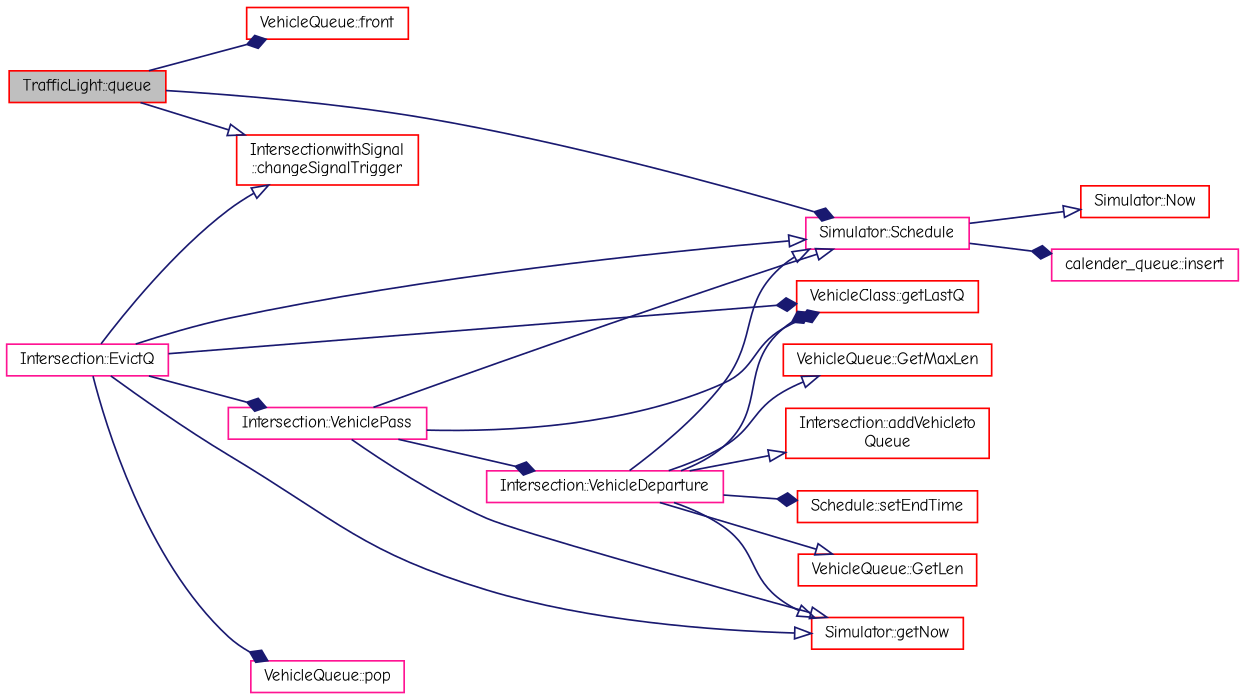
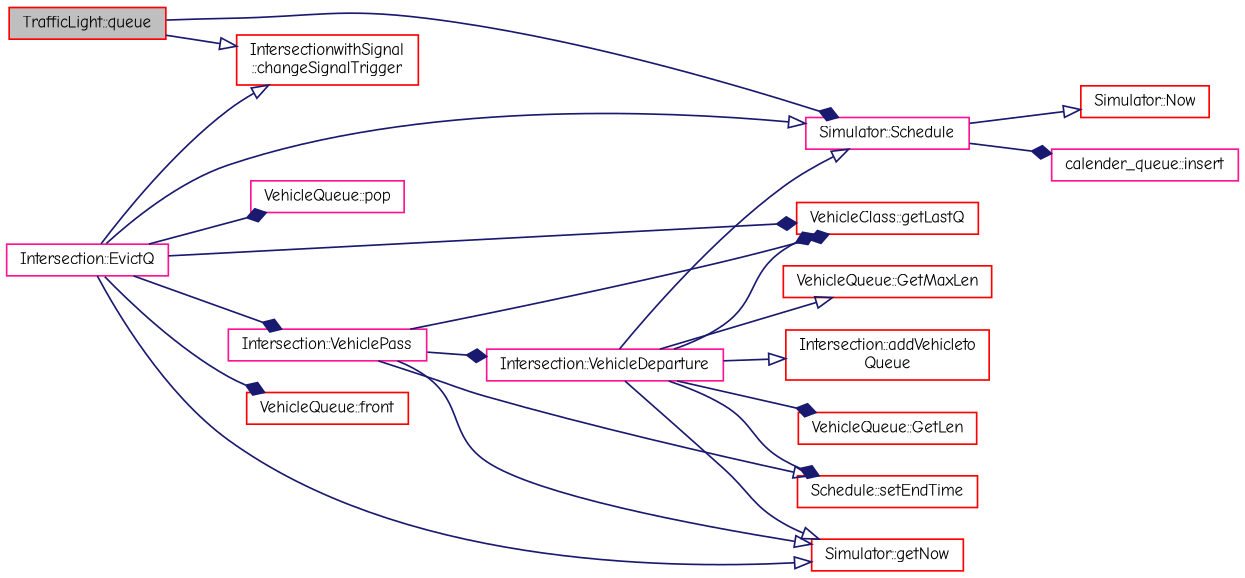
edge "TrafficLight::queue" -> "VehicleQueue::front": now "Intersection::EvictQ" -> "VehicleQueue::front"
edge "Intersection::VehiclePass" -> "Simulator::Schedule": now "Intersection::VehiclePass" -> "Schedule::setEndTime"
edge "Intersection::VehicleDeparture" -> "VehicleQueue::GetLen": arrowhead onormal -> diamond
